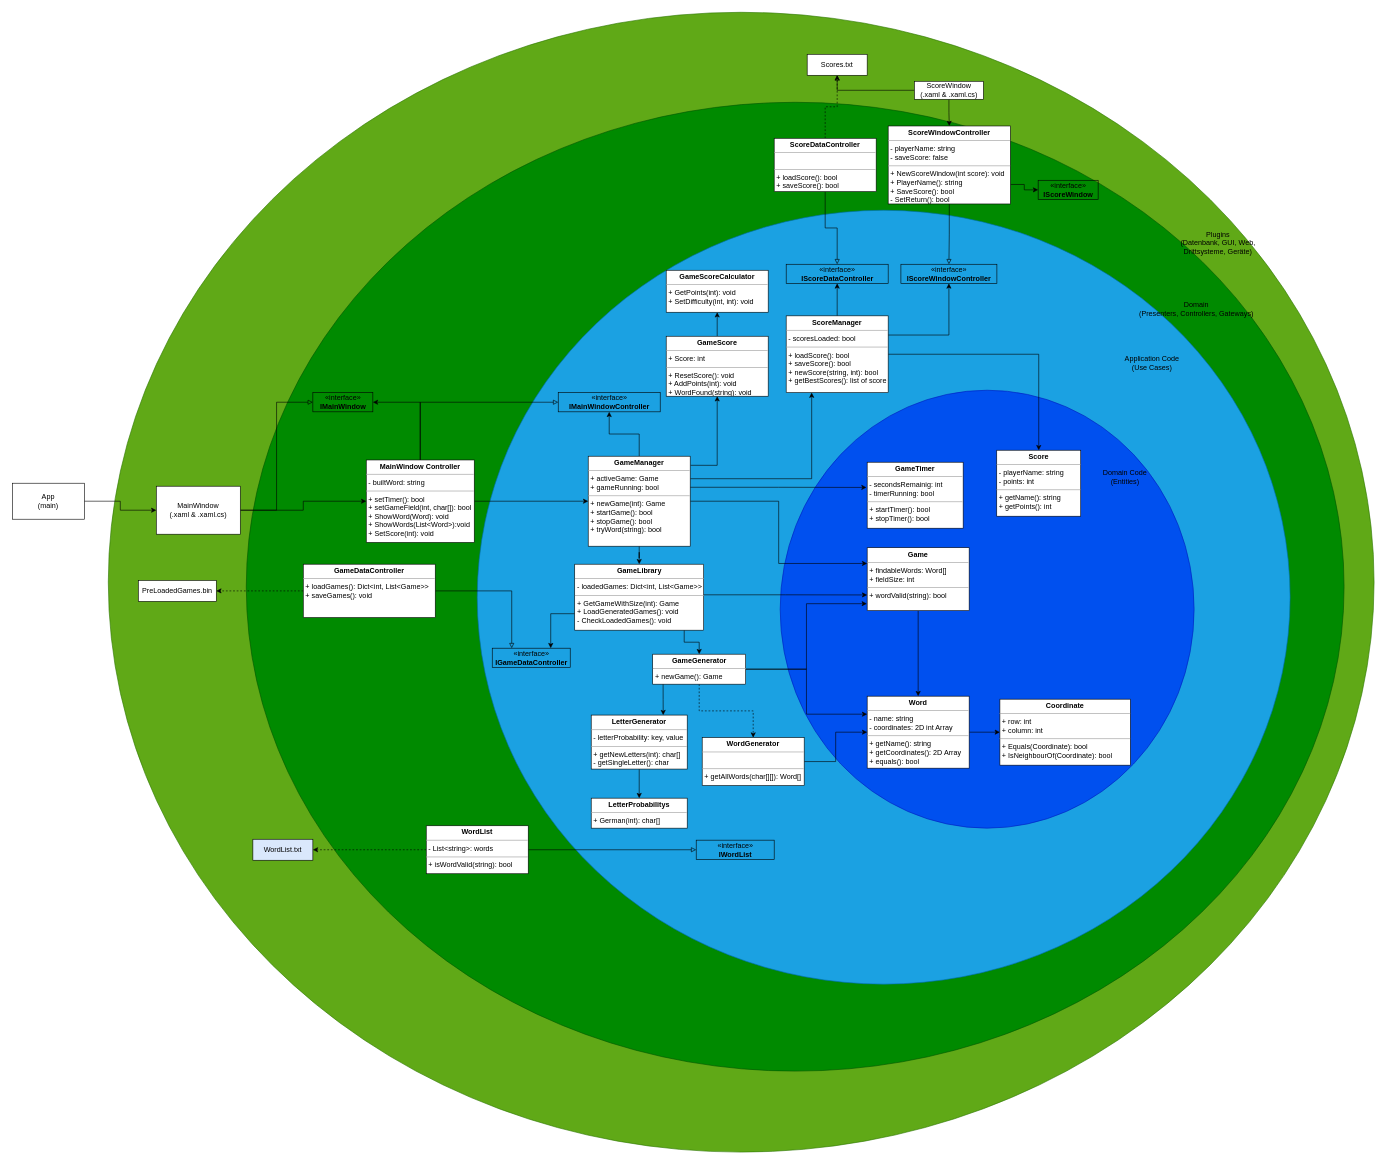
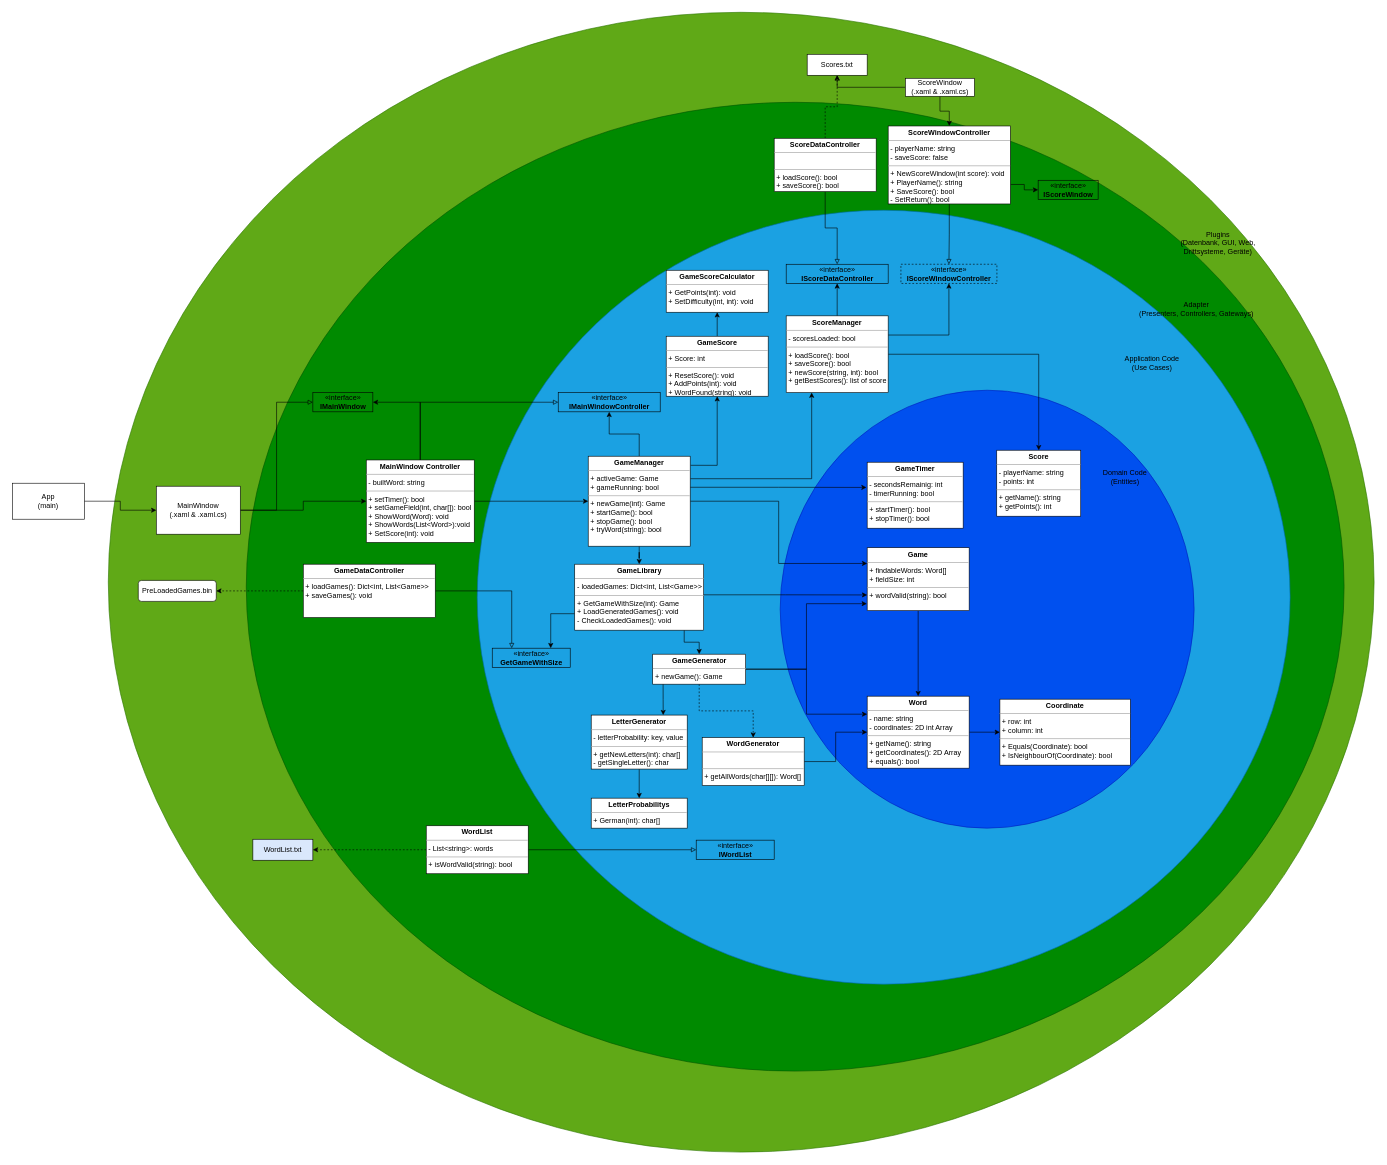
node "ScoreWindow (.xaml & .xaml.cs)": moved (949, 90) -> (940, 87)
node "«interface» IScoreWindowController": style solid -> dashed
node "Domain (Presenters, Controllers, Gateways)": label "Domain (Presenters, Controllers, Gateways)" -> "Adapter (Presenters, Controllers, Gateways)"
node "PreLoadedGames.bin": shape rectangle -> rounded rectangle
node "«interface» IGameDataController": label "«interface» IGameDataController" -> "«interface» GetGameWithSize"
